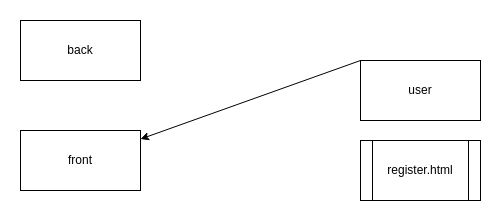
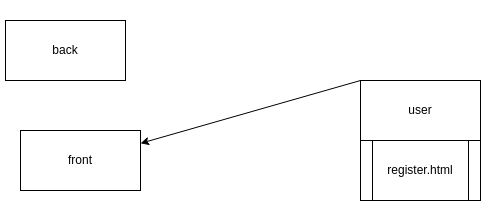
node "back": moved (81, 51) -> (66, 51)
node "user": moved (421, 91) -> (421, 111)
